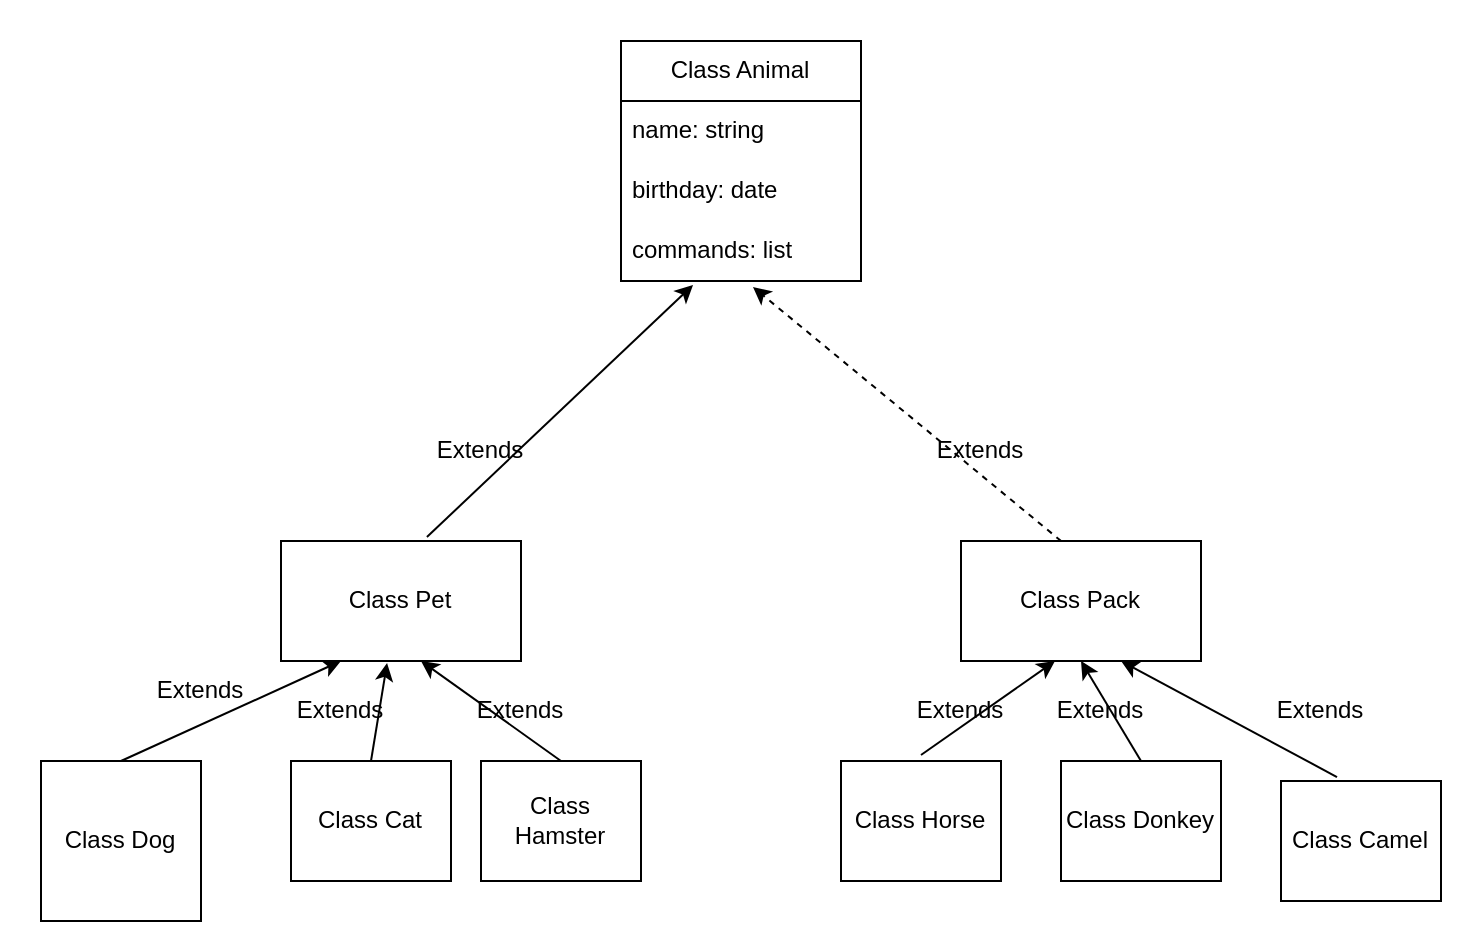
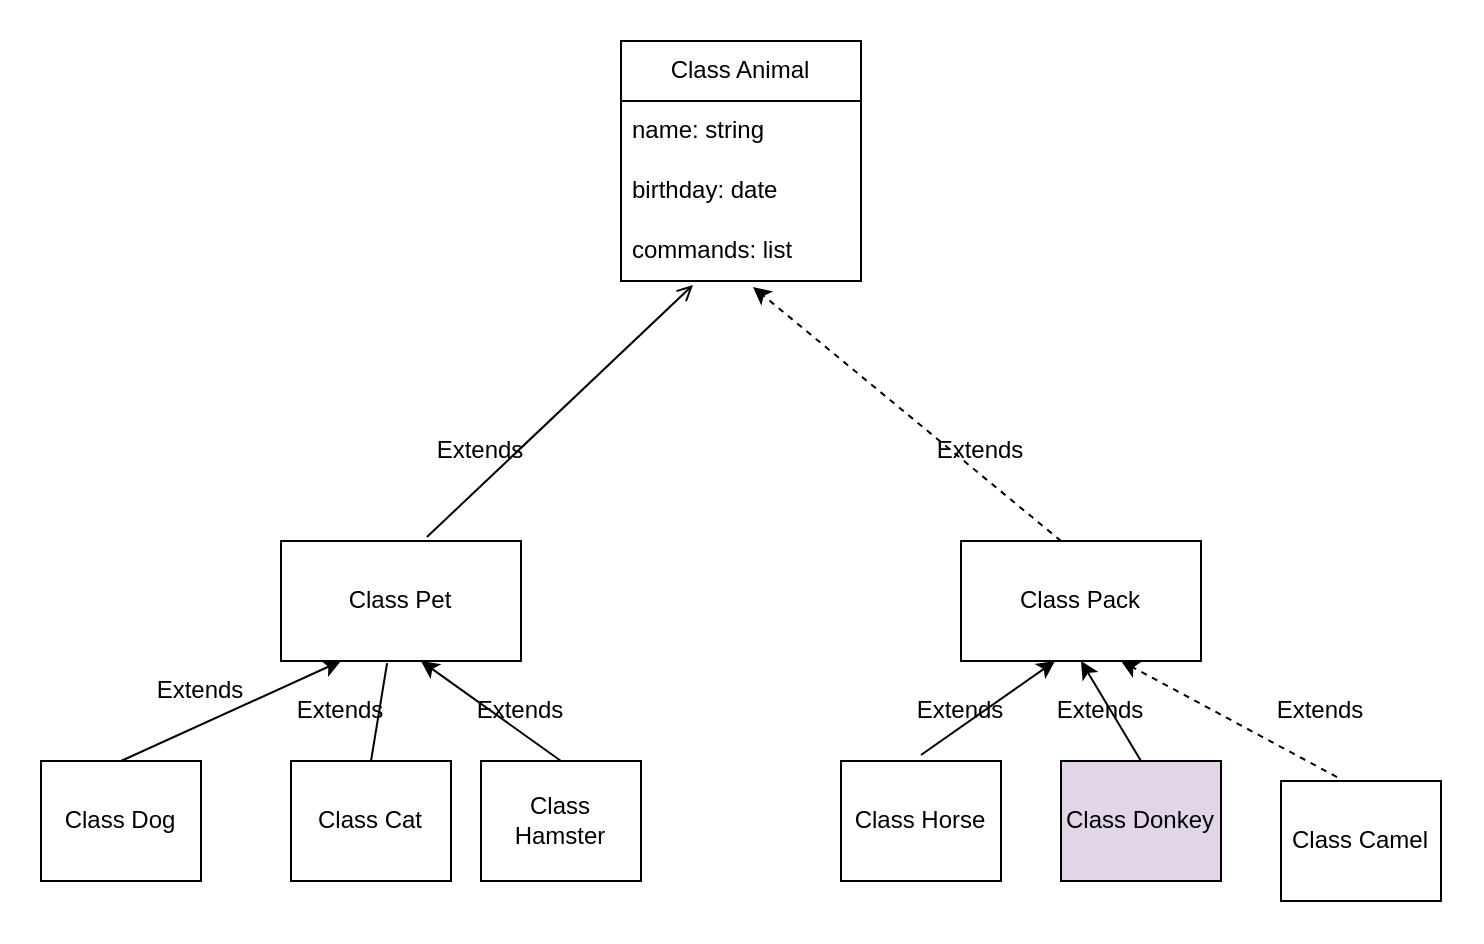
edge "Class Pet" -> "commands: list": arrowhead classic -> open
edge "Class Cat" -> "Class Pet": arrowhead classic -> none
edge "Class Camel" -> "Class Pack": style solid -> dashed
node "Class Donkey": fillcolor #ffffff -> #e1d5e7
node "Class Dog": size 160x160 -> 160x120
